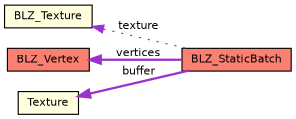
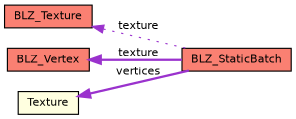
node "BLZ_Texture": fillcolor lightyellow -> salmon
edge "BLZ_StaticBatch" -> "BLZ_Vertex": label " vertices" -> " texture"
edge "BLZ_StaticBatch" -> "Texture": label " buffer" -> " vertices"
